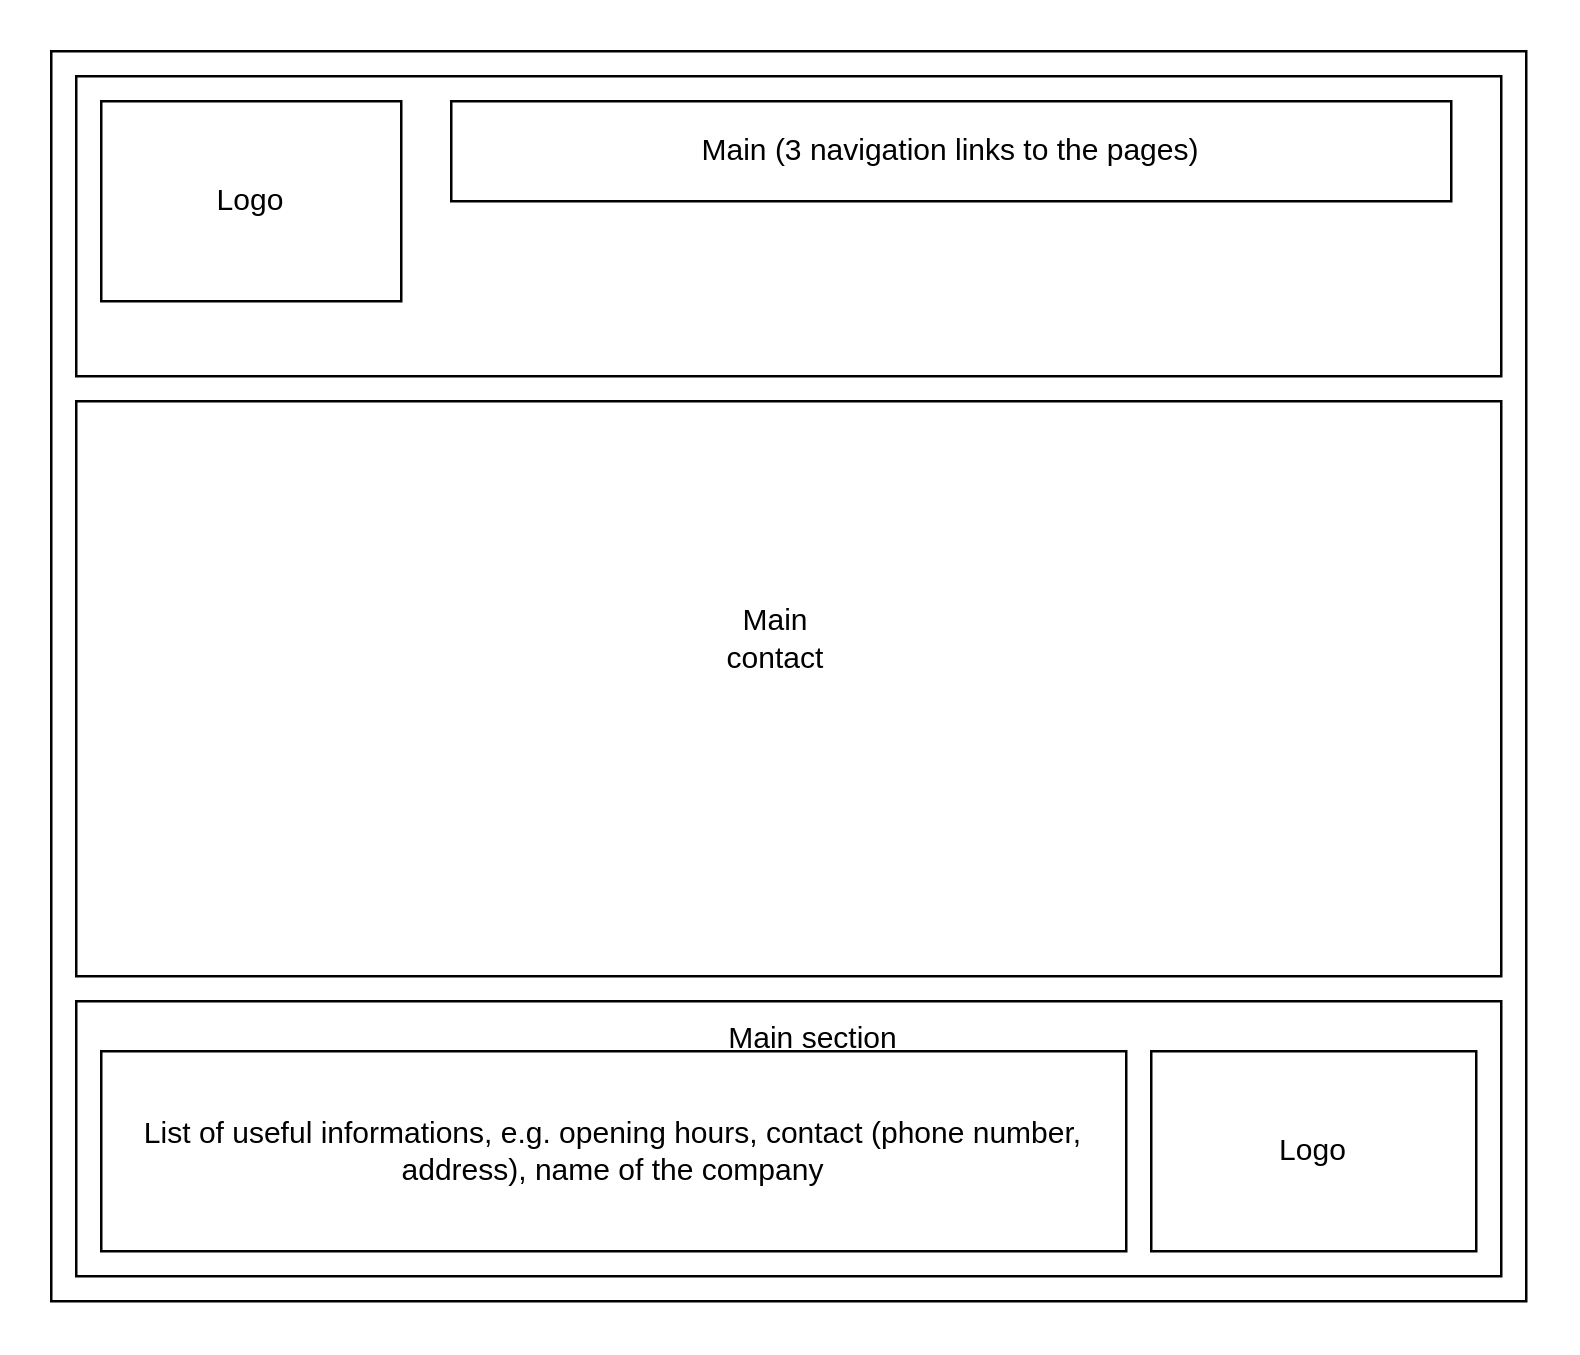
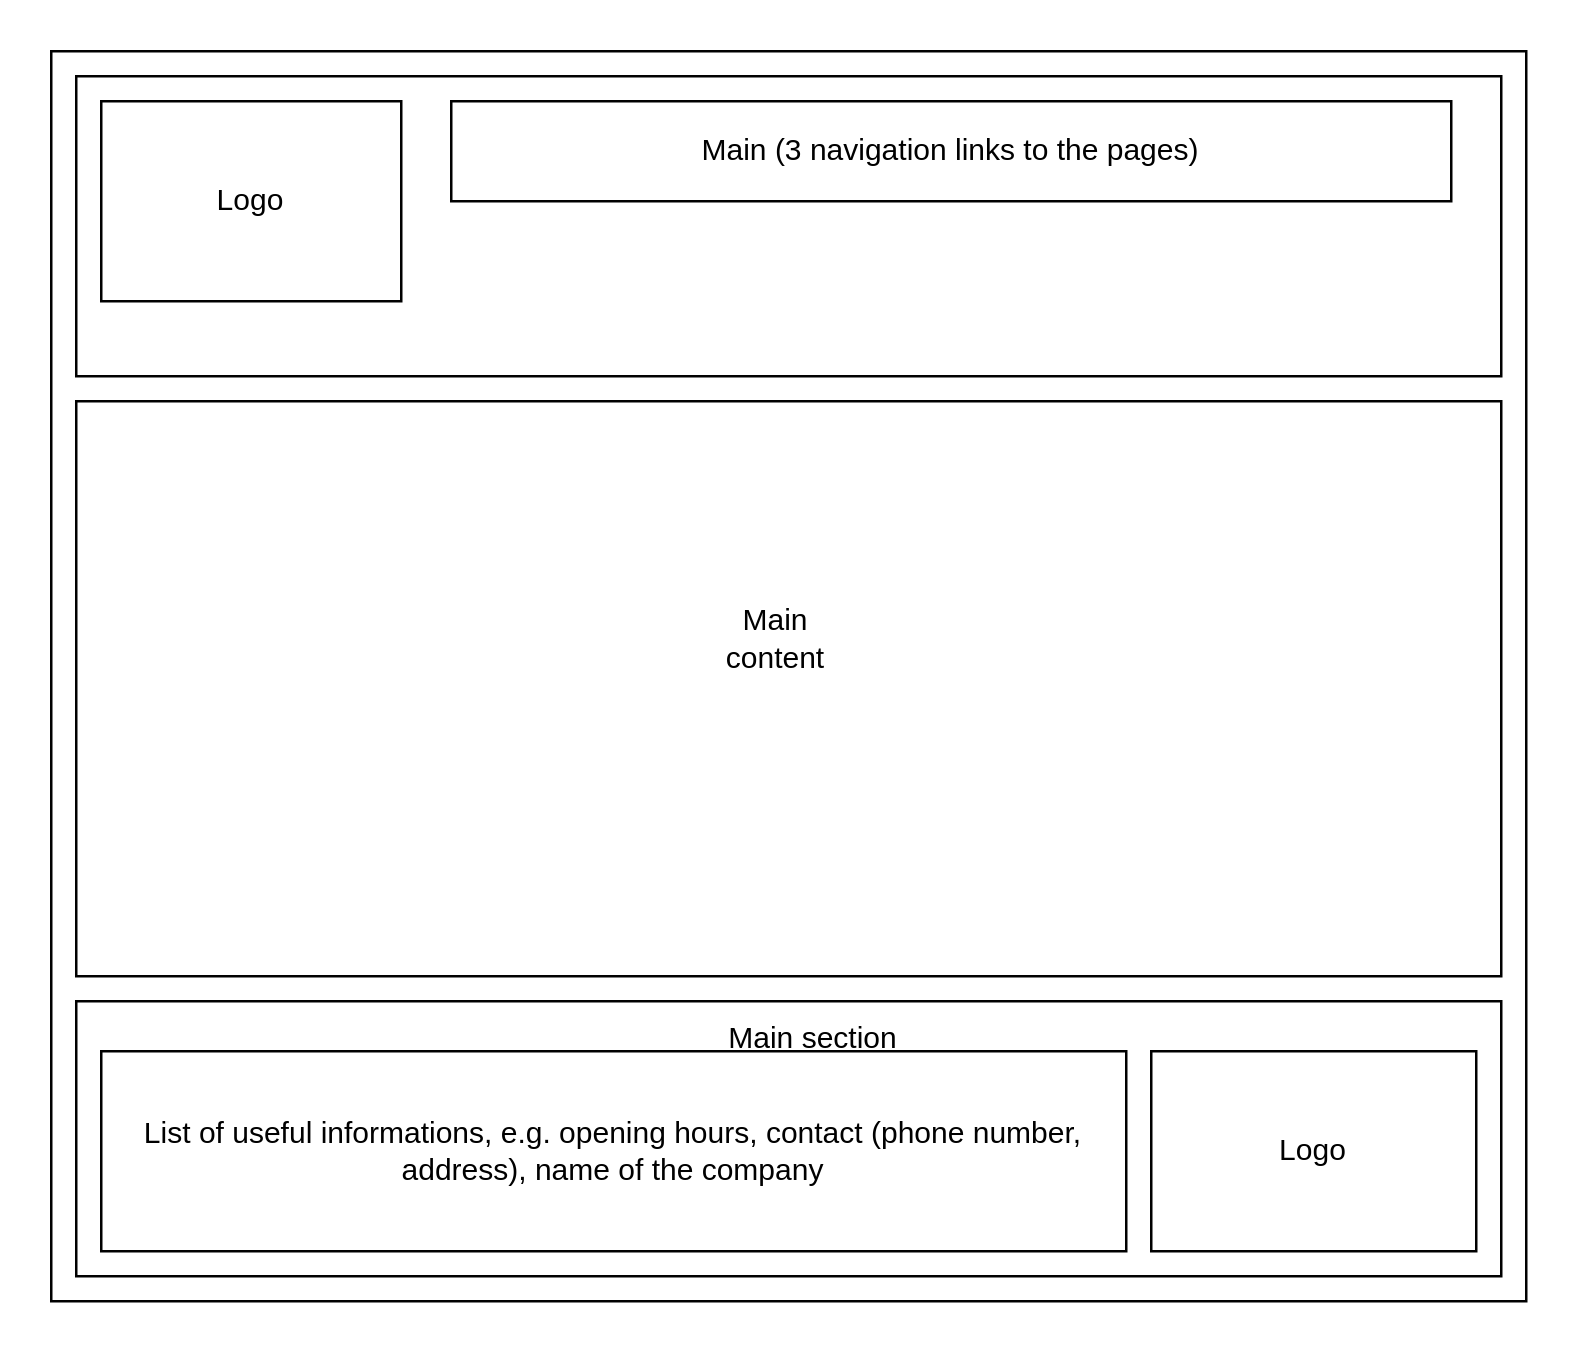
node "Main contact": label "Main contact" -> "Main content"
